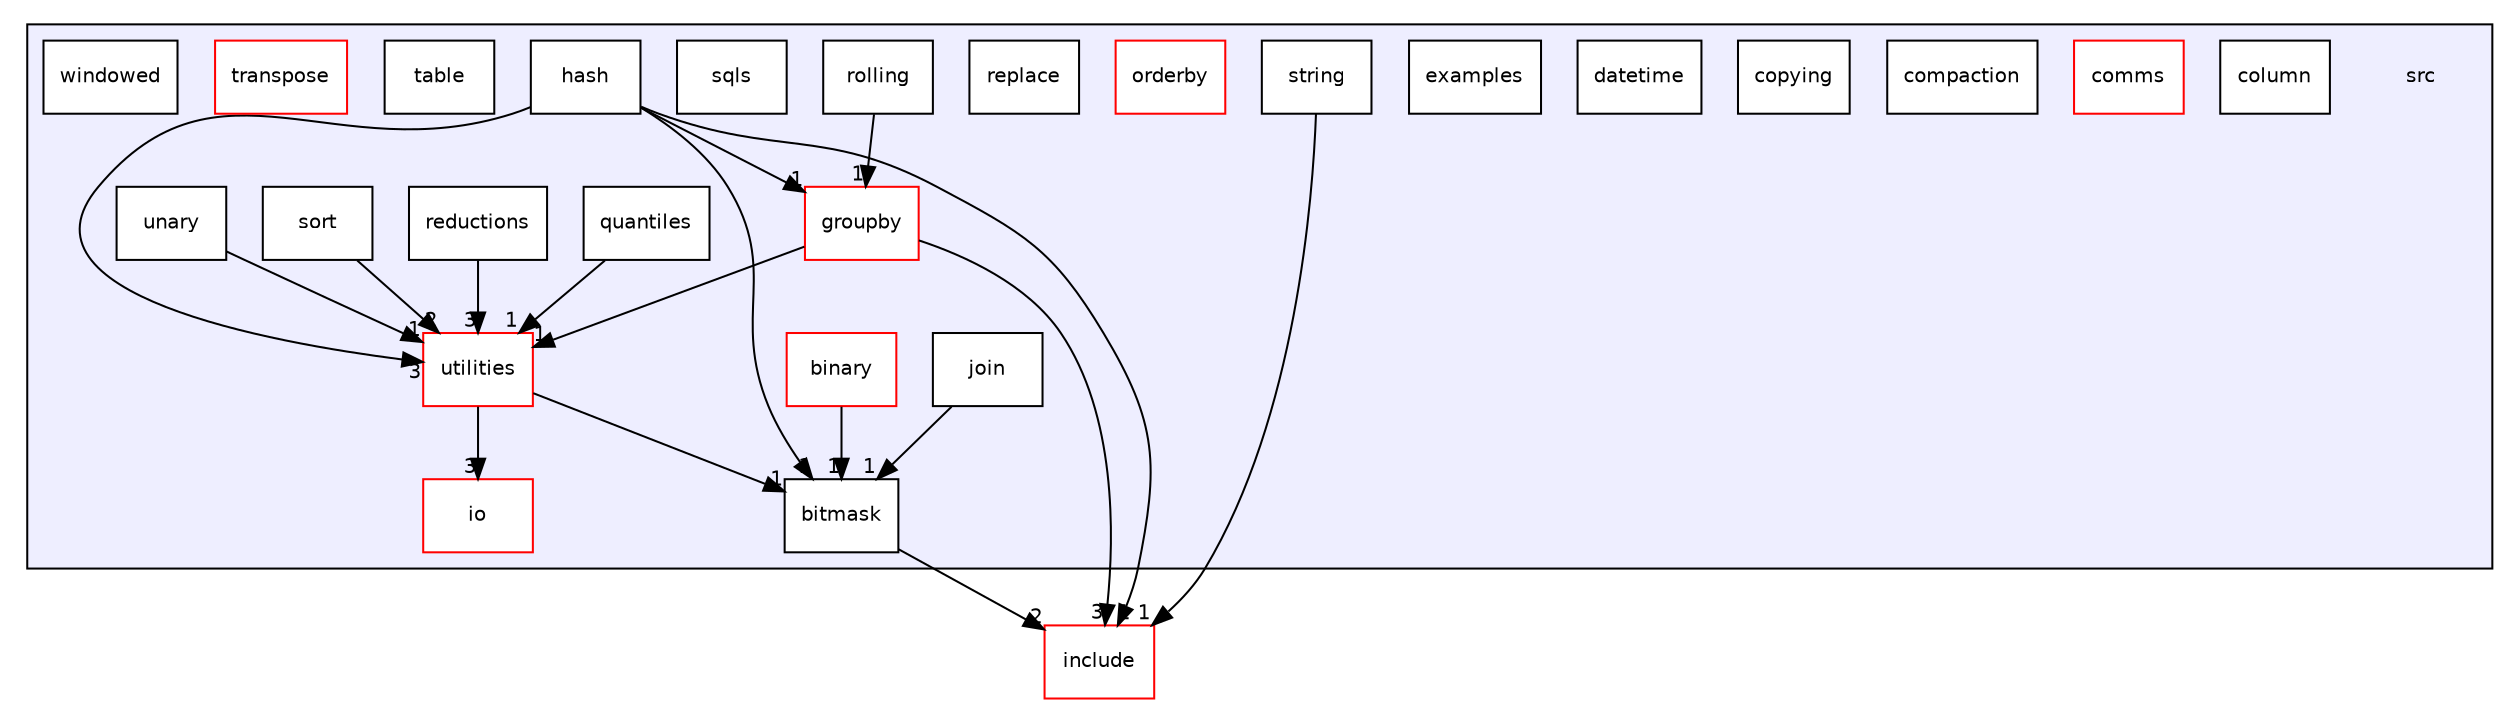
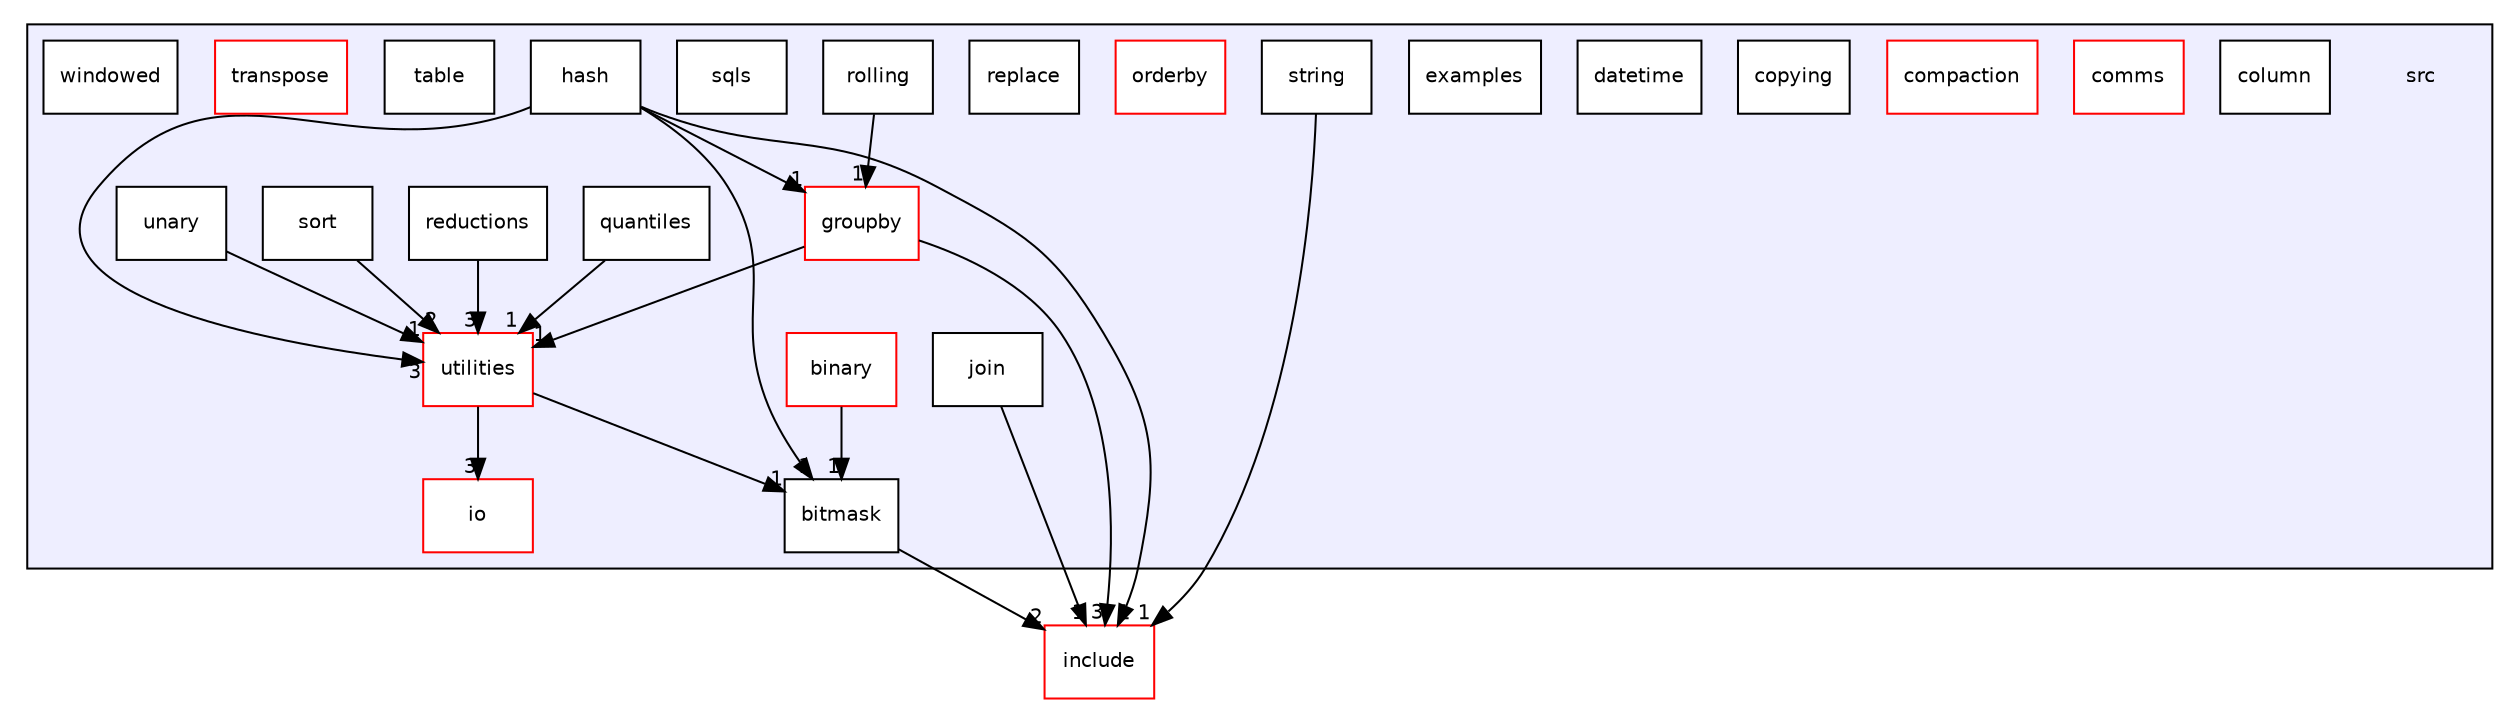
node "compaction": color black -> red
edge "join" -> "bitmask": now "join" -> "include"
